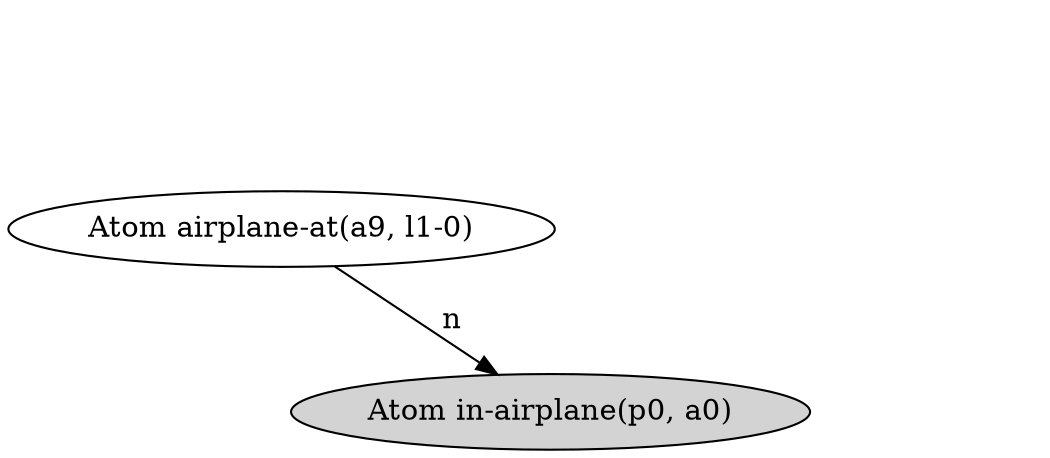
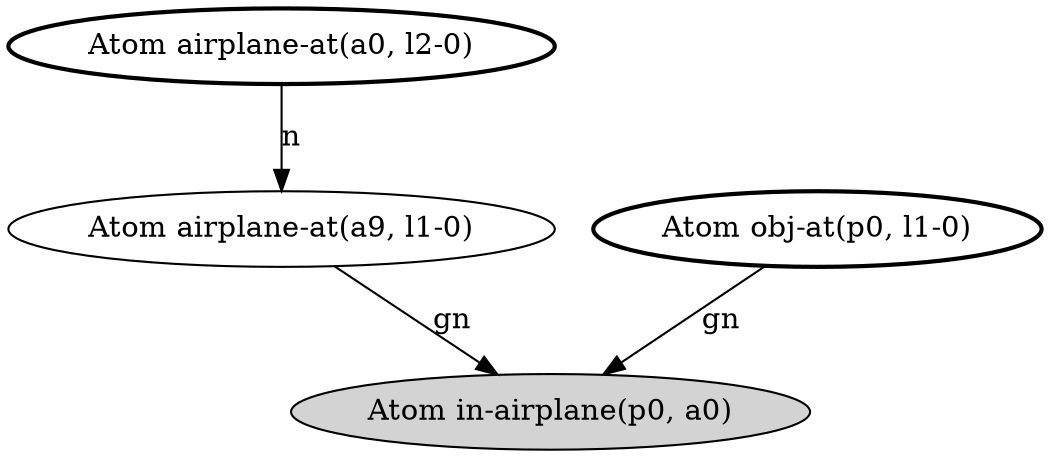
node "Atom airplane-at(a0, l2-0)": added
node "Atom obj-at(p0, l1-0)": added
edge "Atom airplane-at(a9, l1-0)" -> "Atom in-airplane(p0, a0)": label "n" -> "gn"
